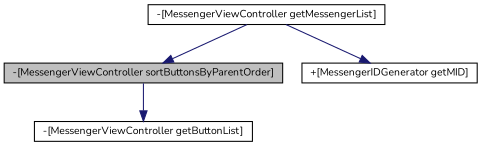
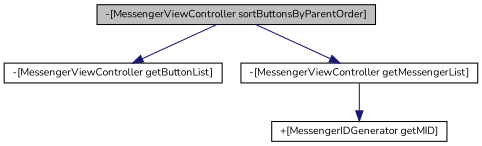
edge "-[MessengerViewController getMessengerList]" -> "-[MessengerViewController sortButtonsByParentOrder]": reversed
